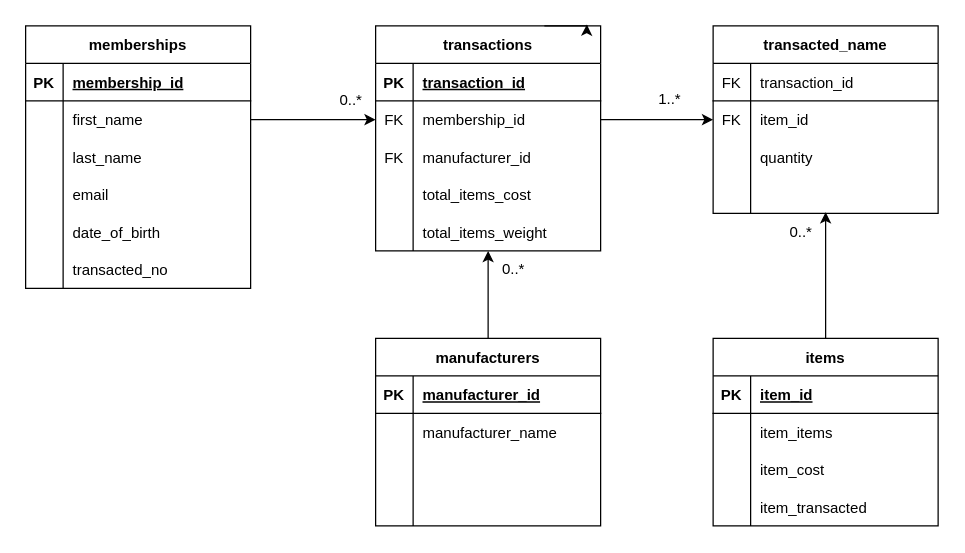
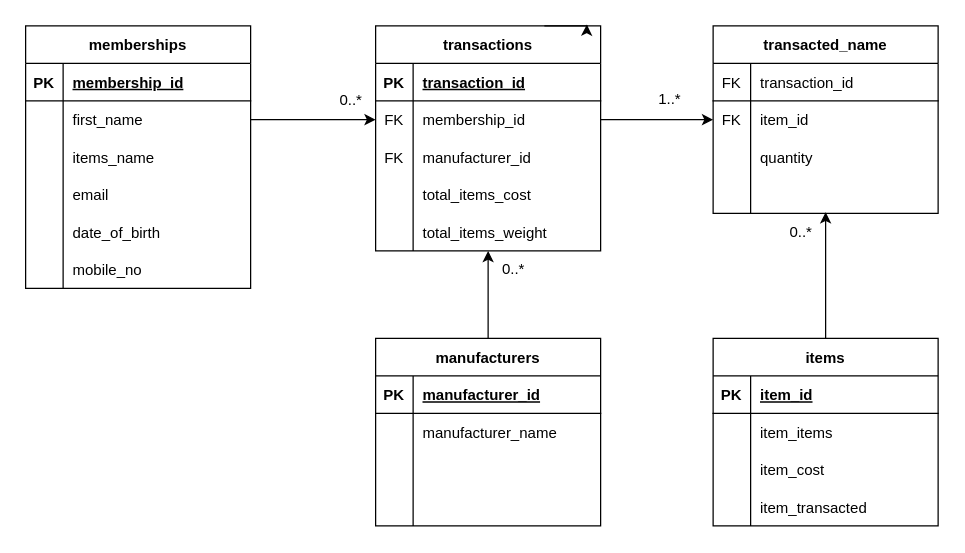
node "last_name": label "last_name" -> "items_name"
node "transacted_no": label "transacted_no" -> "mobile_no"
